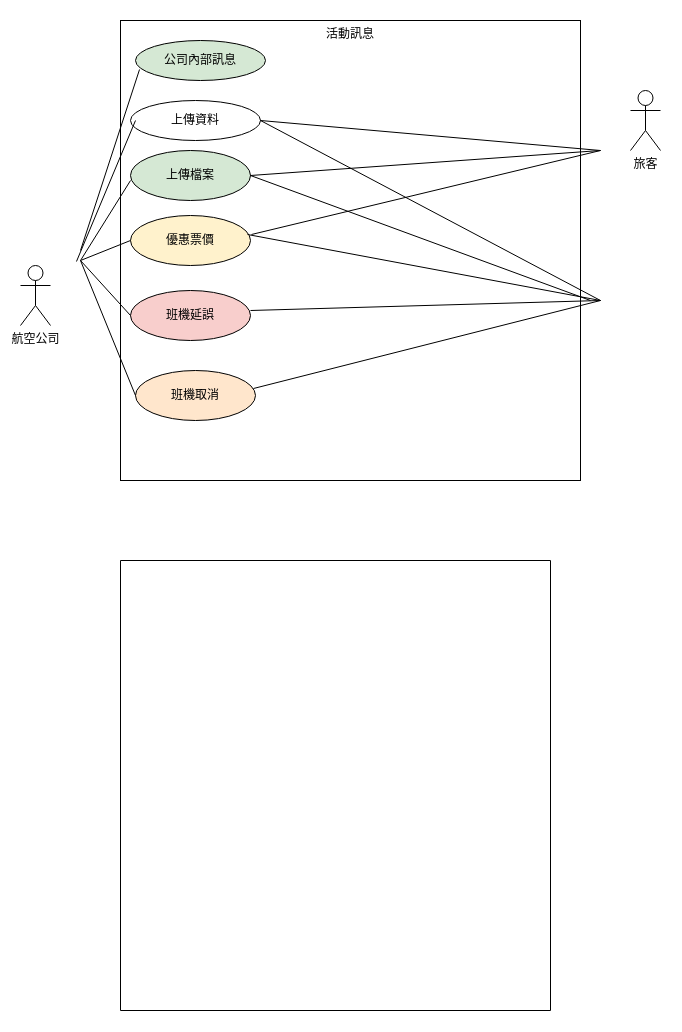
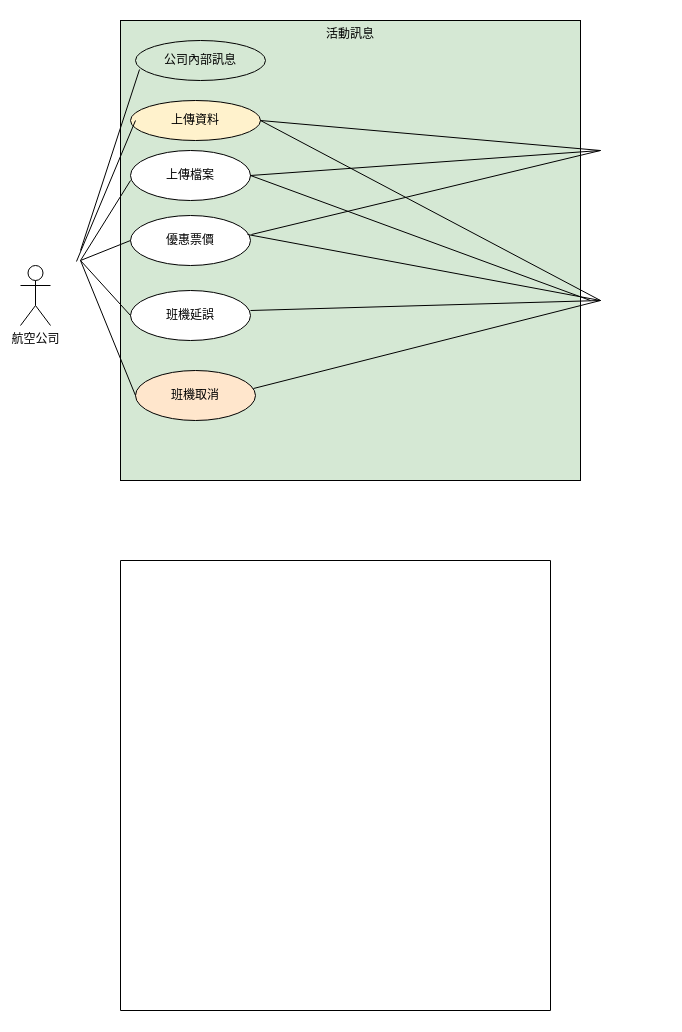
node "上傳資料": fillcolor #ffffff -> #fff2cc
node "旅客": removed
node "上傳檔案": fillcolor #d5e8d4 -> #ffffff
node "優惠票價": fillcolor #fff2cc -> #ffffff
node "活動訊息": fillcolor #ffffff -> #d5e8d4
node "班機延誤": fillcolor #f8cecc -> #ffffff
